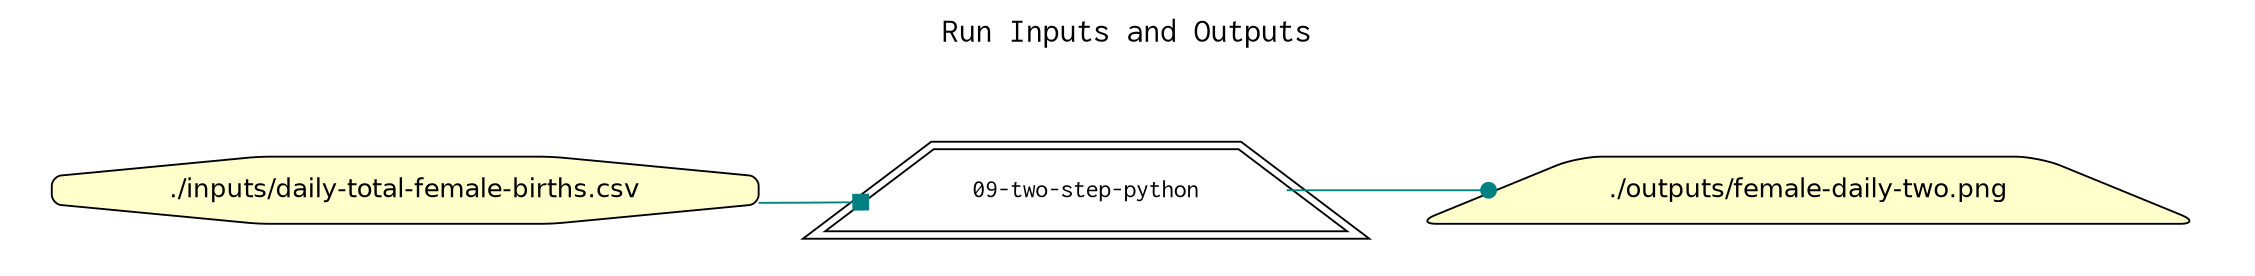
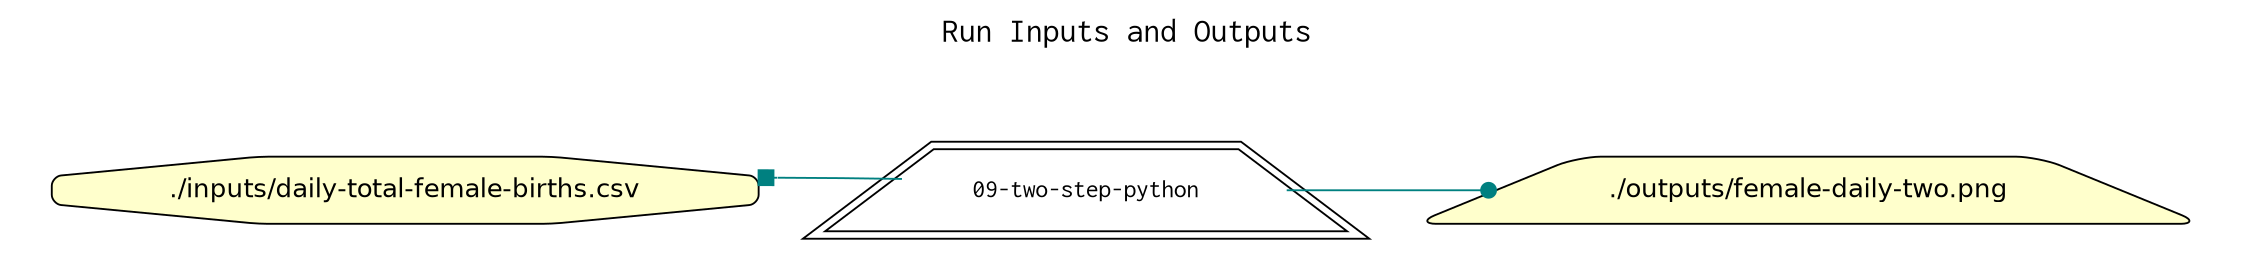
edge "./inputs/daily-total-female-births.csv" -> "09-two-step-python": reversed
